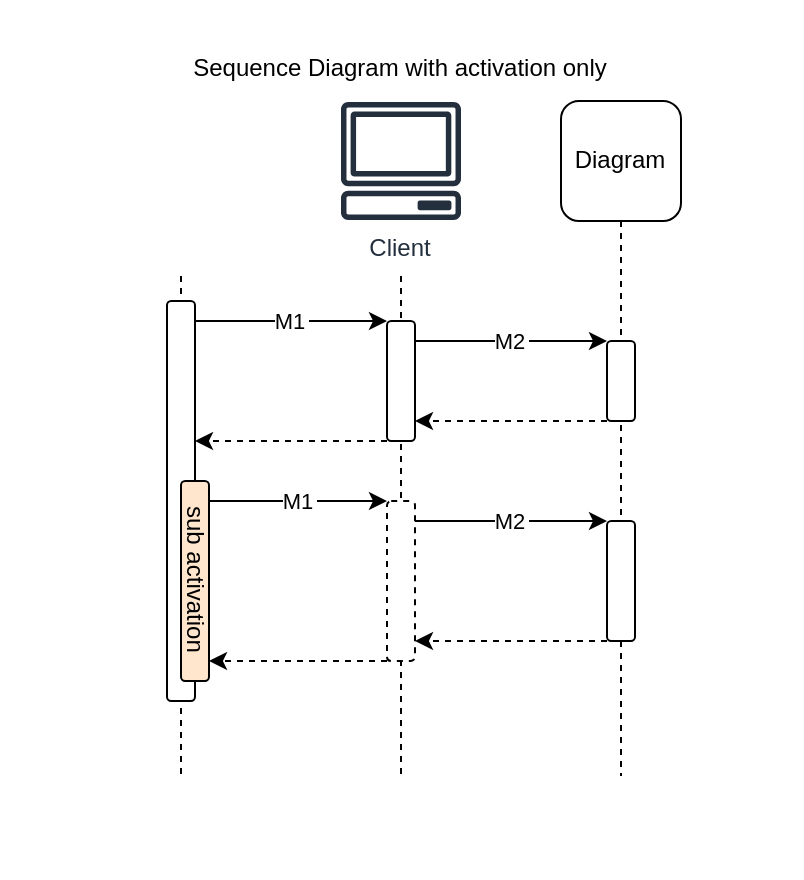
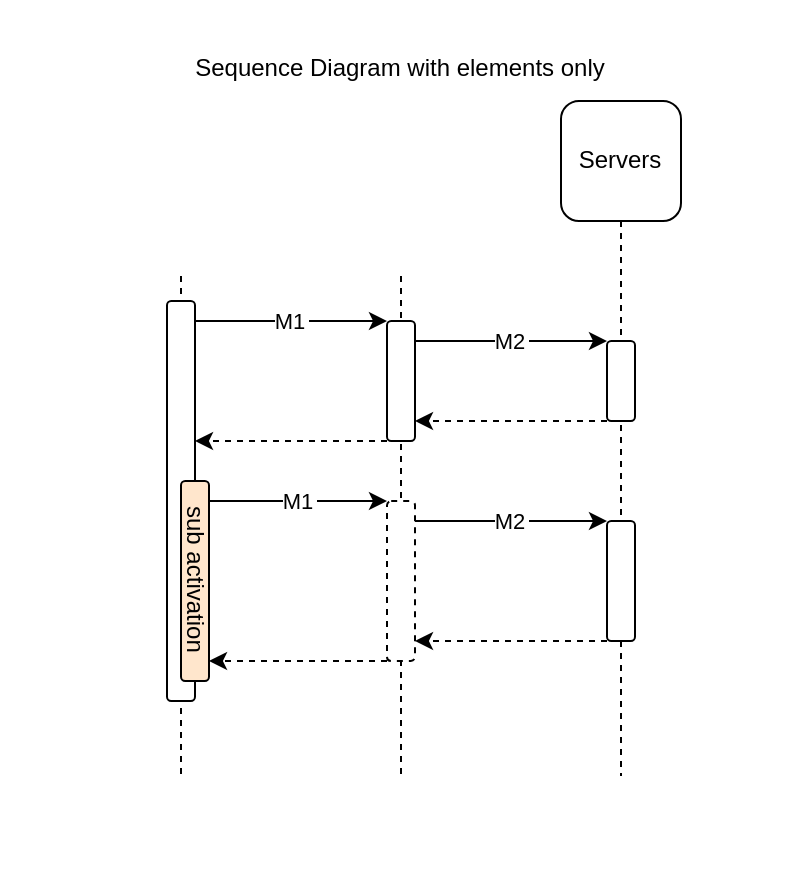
node "Sequence Diagram with activation only": label "Sequence Diagram with activation only" -> "Sequence Diagram with elements only"
node "Client": removed
node "Diagram": label "Diagram" -> "Servers"
